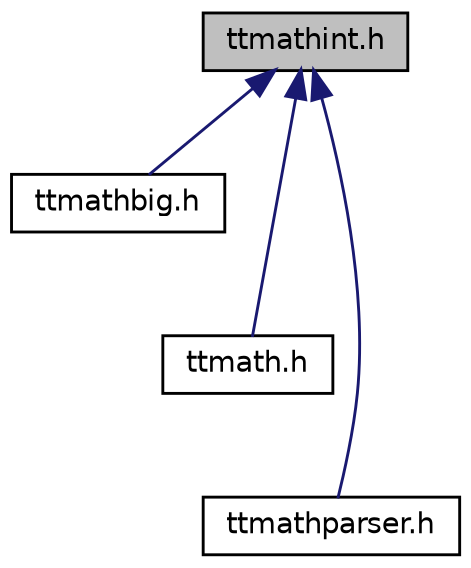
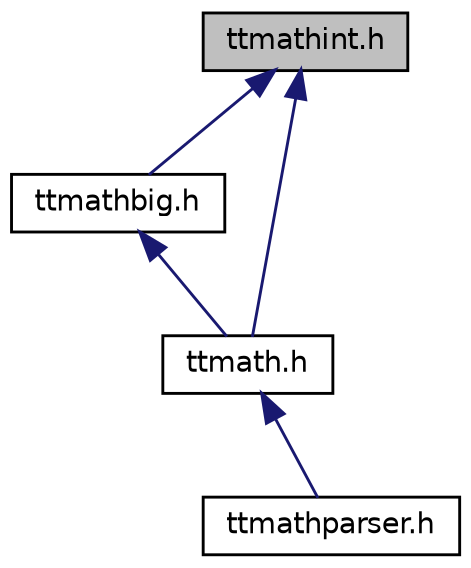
edge "ttmath.h" -> "ttmathbig.h": added
edge "ttmathparser.h" -> "ttmathint.h": now "ttmathparser.h" -> "ttmath.h"
